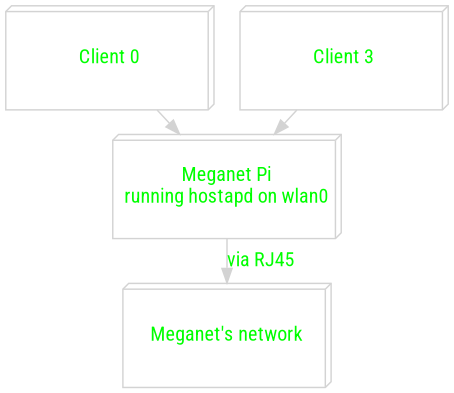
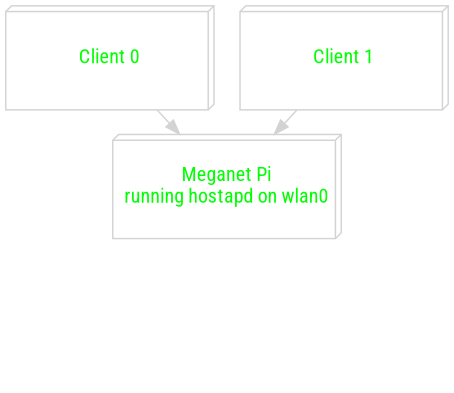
node "Client 3": label "Client 3" -> "Client 1"
node "Meganet's network": removed
